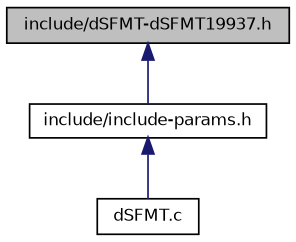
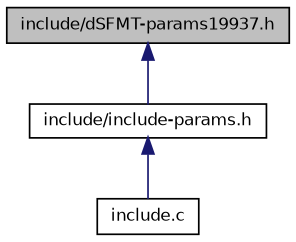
node "include/dSFMT-dSFMT19937.h": label "include/dSFMT-dSFMT19937.h" -> "include/dSFMT-params19937.h"
node "dSFMT.c": label "dSFMT.c" -> "include.c"
